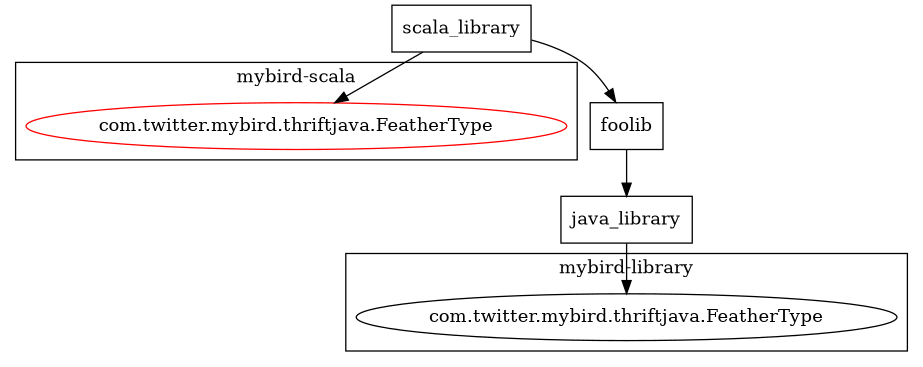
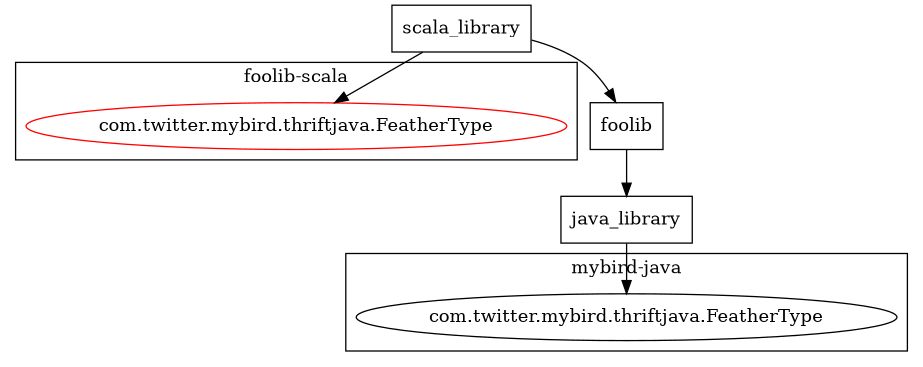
cluster "mybird-scala": label "mybird-scala" -> "foolib-scala"
cluster "mybird-library": label "mybird-library" -> "mybird-java"
